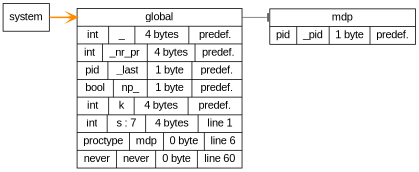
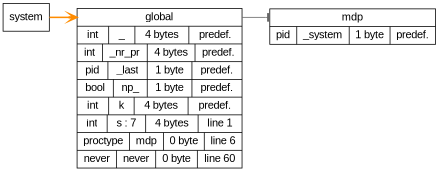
node "mdp": text "_pid" -> "_system"
